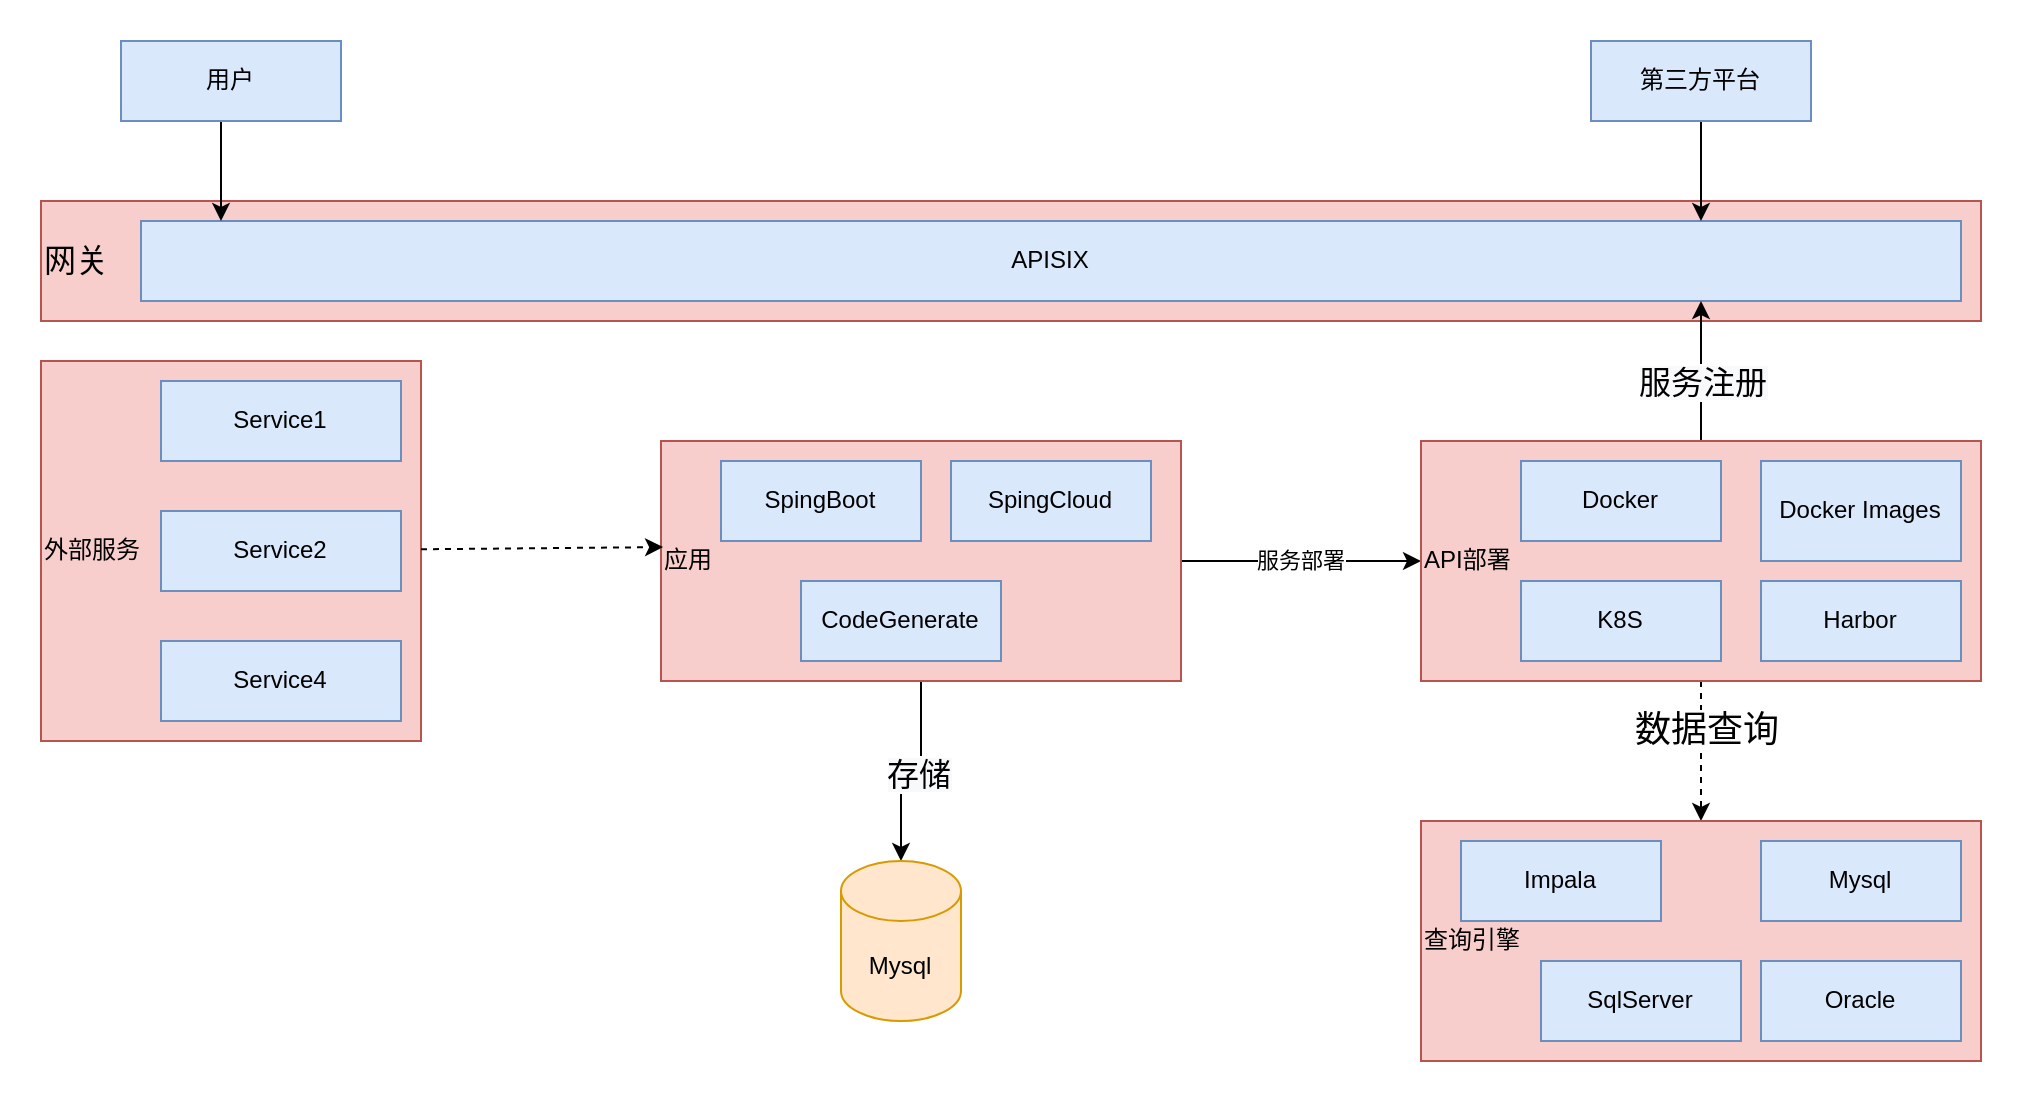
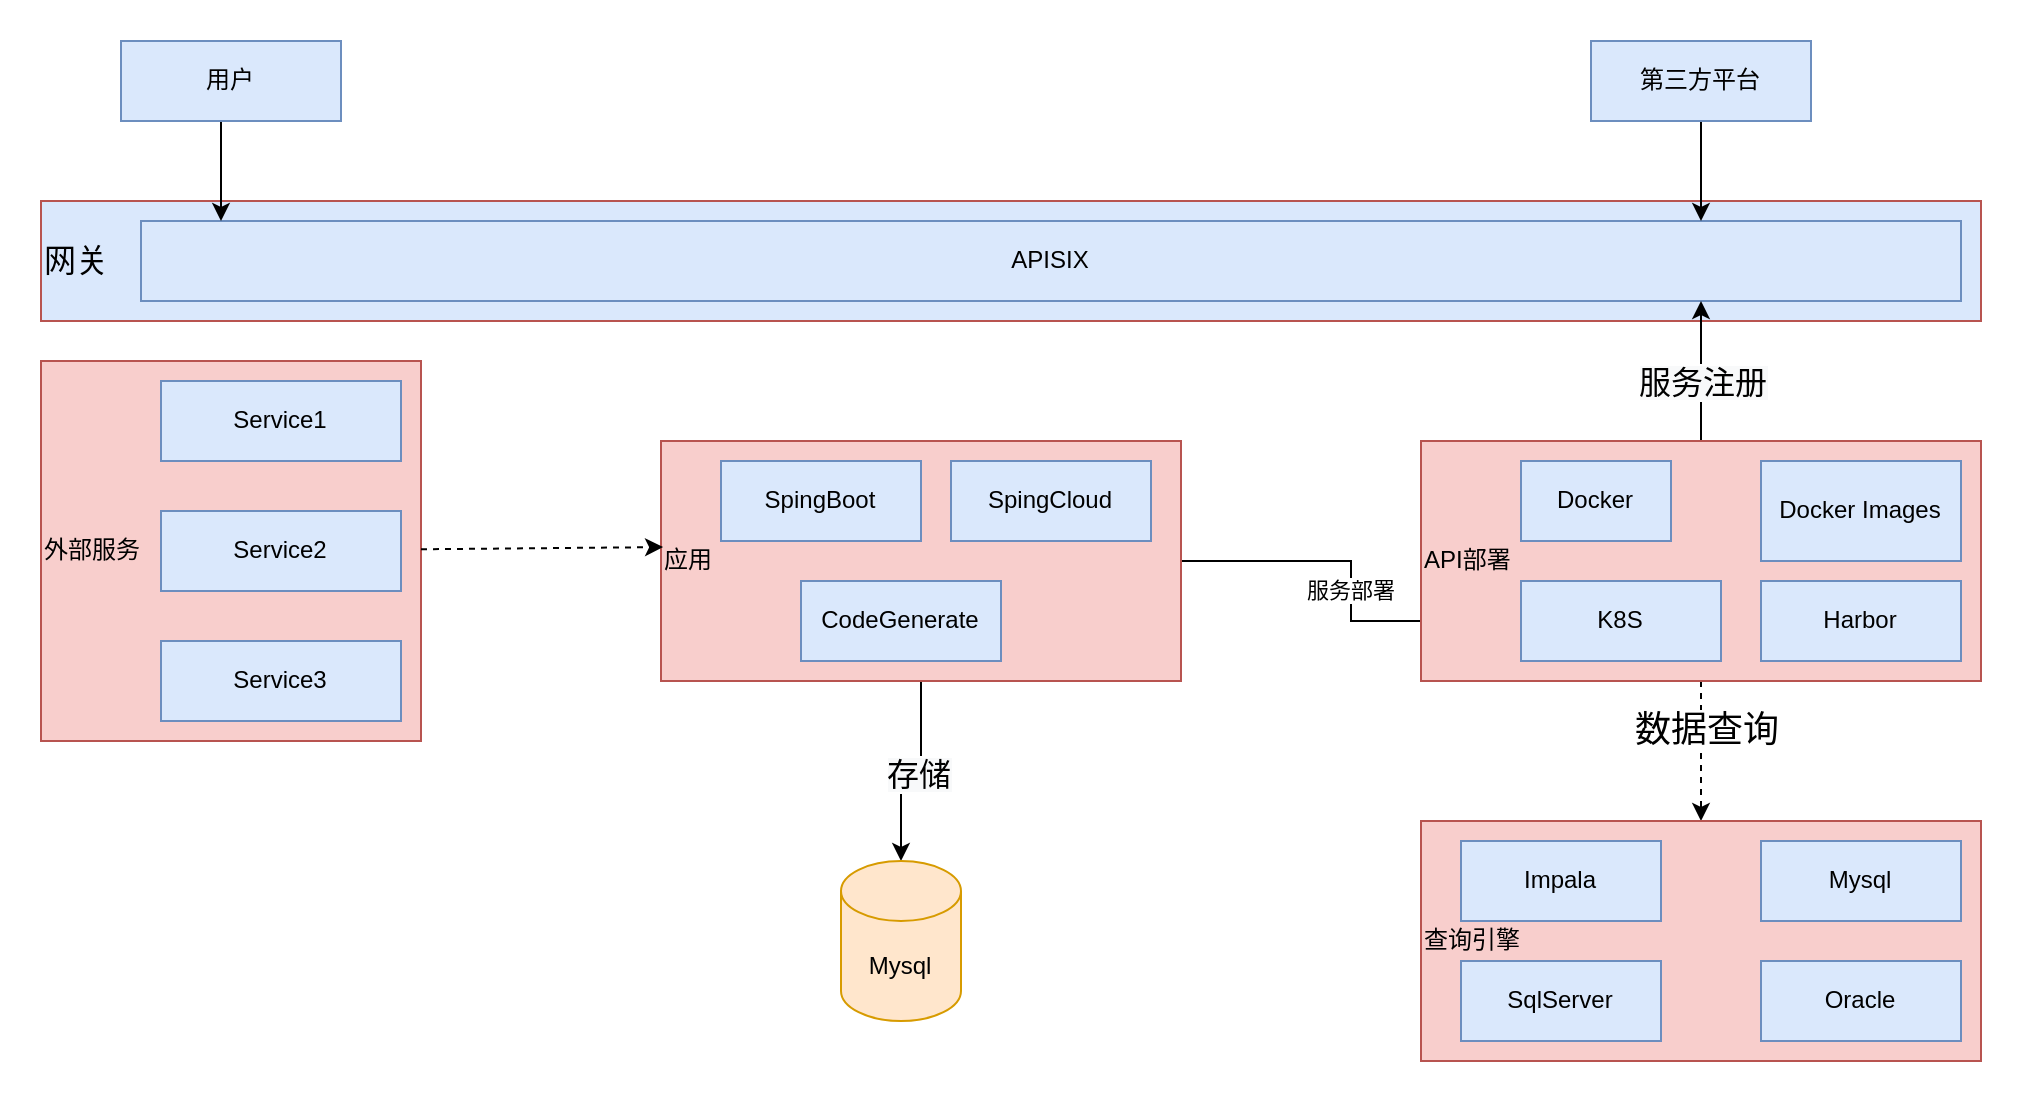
node "网关": fillcolor #f8cecc -> #dae8fc
node "Docker": size 200x80 -> 150x80
edge "应用" -> "API部署": now "应用" -> "K8S"
node "Service4": label "Service4" -> "Service3"
node "SqlServer": moved (1641, 1001) -> (1561, 1001)
